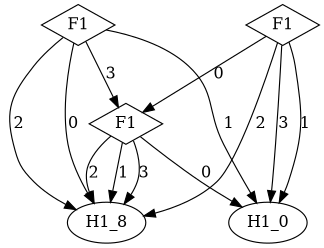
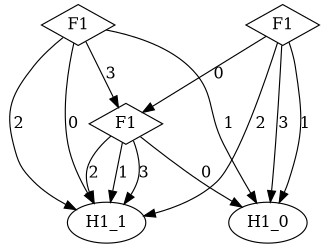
node "H1_8": label "H1_8" -> "H1_1"
